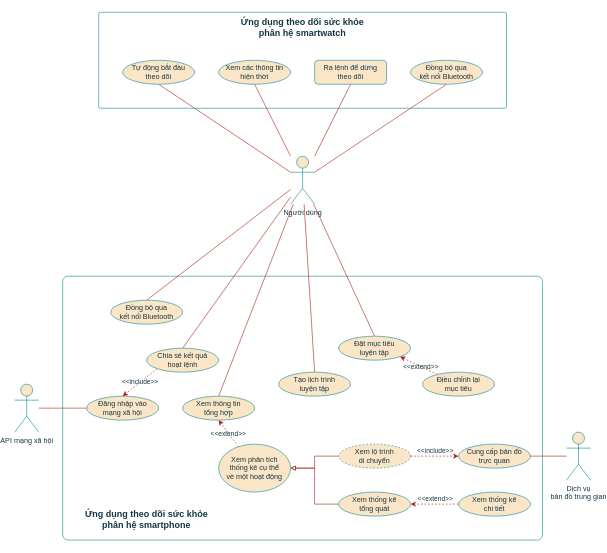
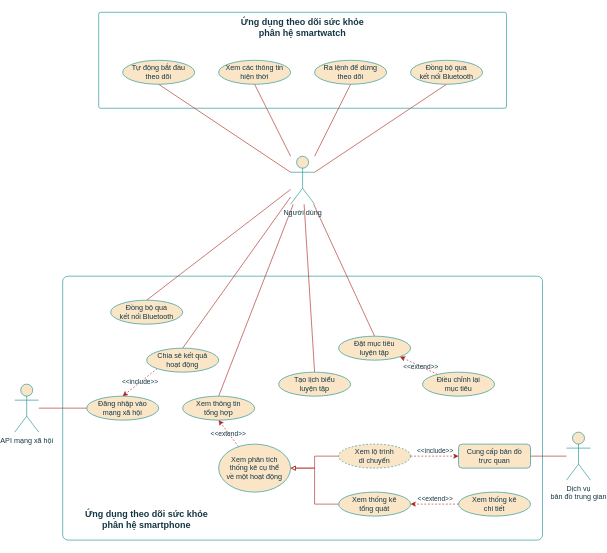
node "Ra lệnh để dừng theo dõi": shape rounded rectangle -> ellipse
node "Chia sẻ kết quả hoạt lệnh": label "Chia sẻ kết quả hoạt lệnh" -> "Chia sẻ kết quả hoạt động"
node "Tạo lịch trình luyện tập": label "Tạo lịch trình luyện tập" -> "Tạo lịch biểu luyện tập"
node "Cung cấp bản đồ trực quan": shape ellipse -> rounded rectangle
